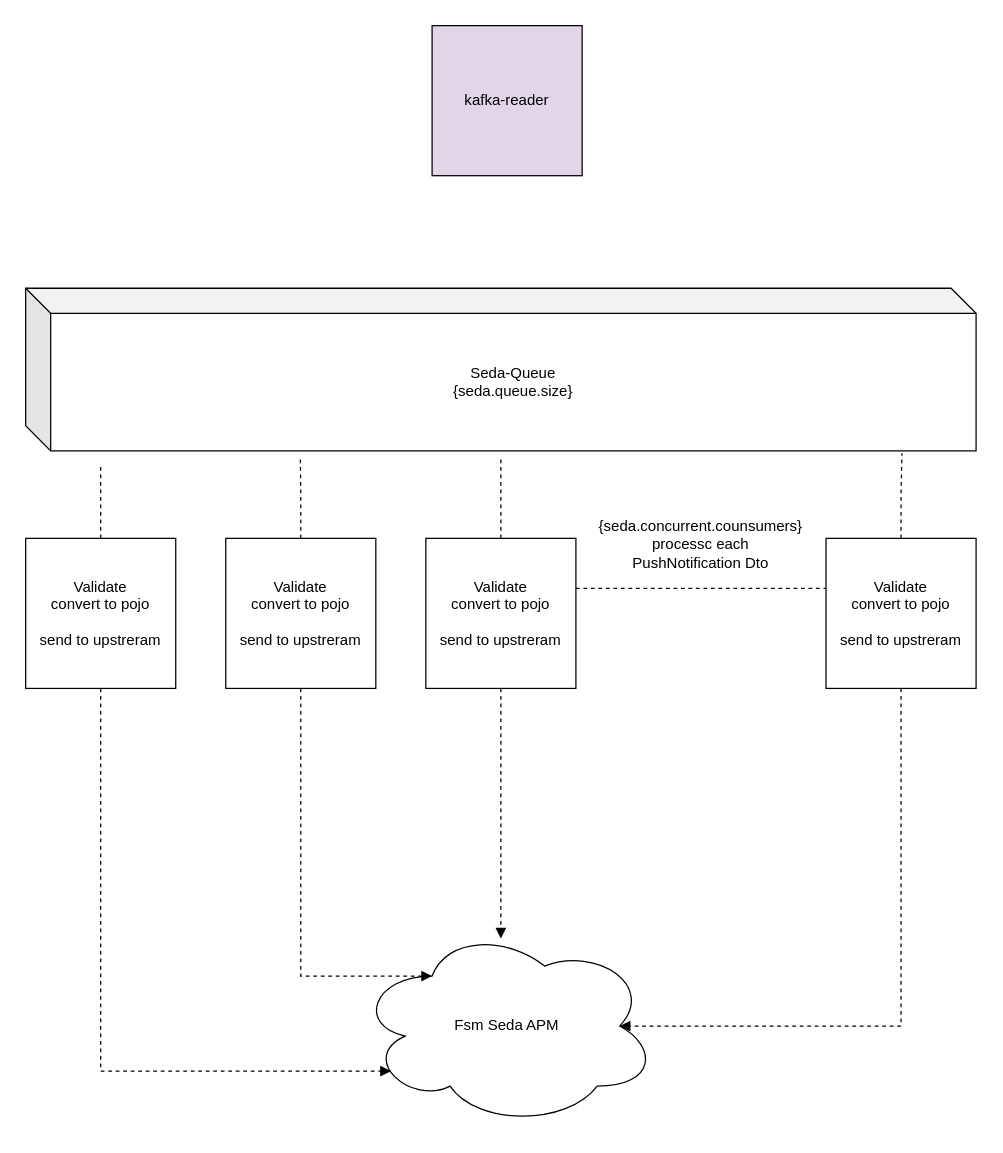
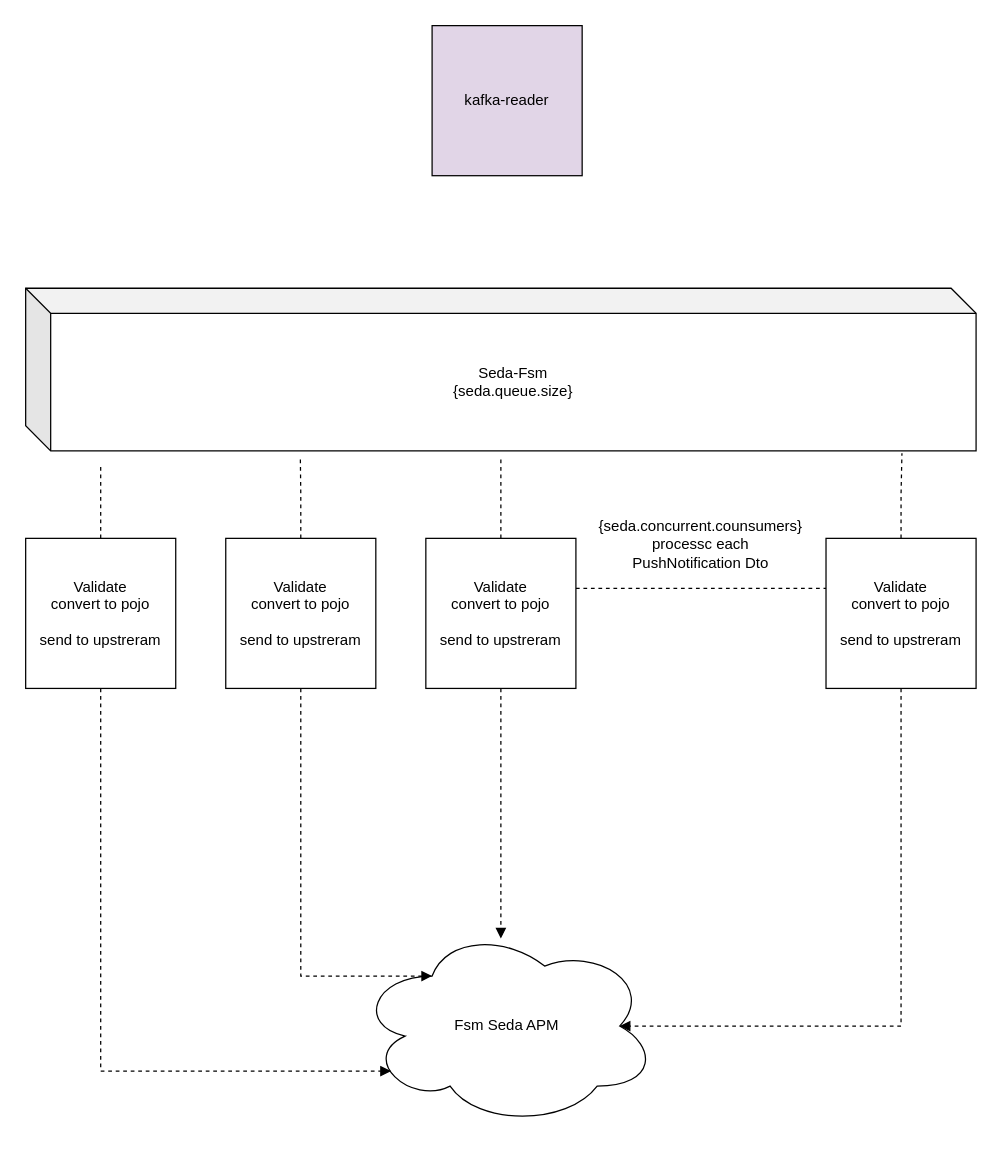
node "Seda-Queue {seda.queue.size}": label "Seda-Queue {seda.queue.size}" -> "Seda-Fsm {seda.queue.size}"
